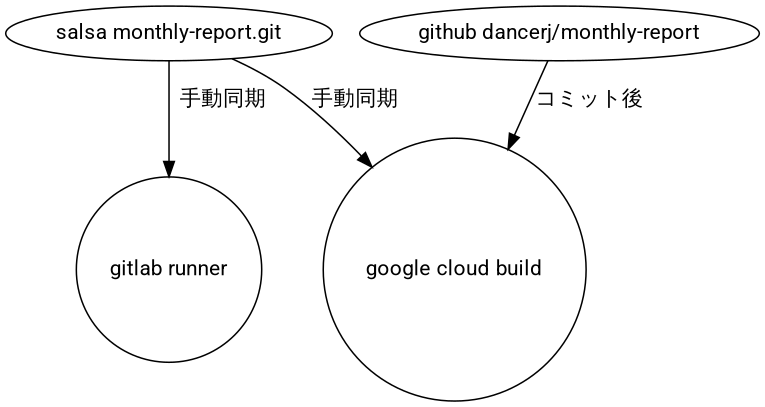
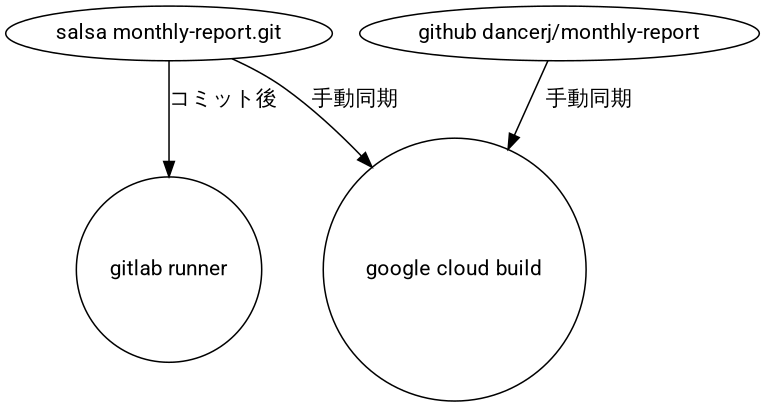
edge "salsa monthly-report.git" -> "gitlab runner": label "手動同期" -> "コミット後"
edge "github dancerj/monthly-report" -> "google cloud build": label "コミット後" -> "手動同期"
